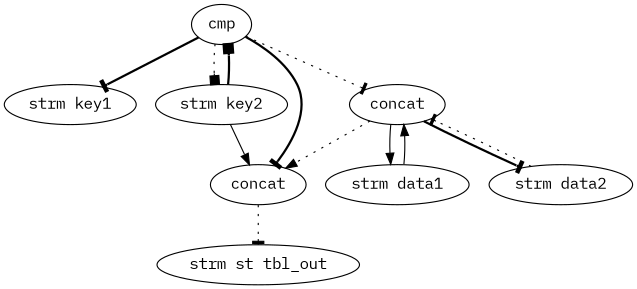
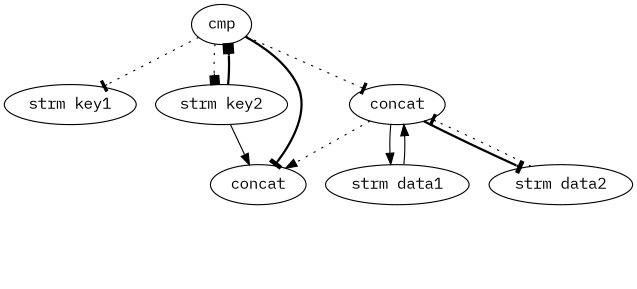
edge "cmp" -> "strm key1": style bold -> dotted
node "strm st tbl_out": removed
